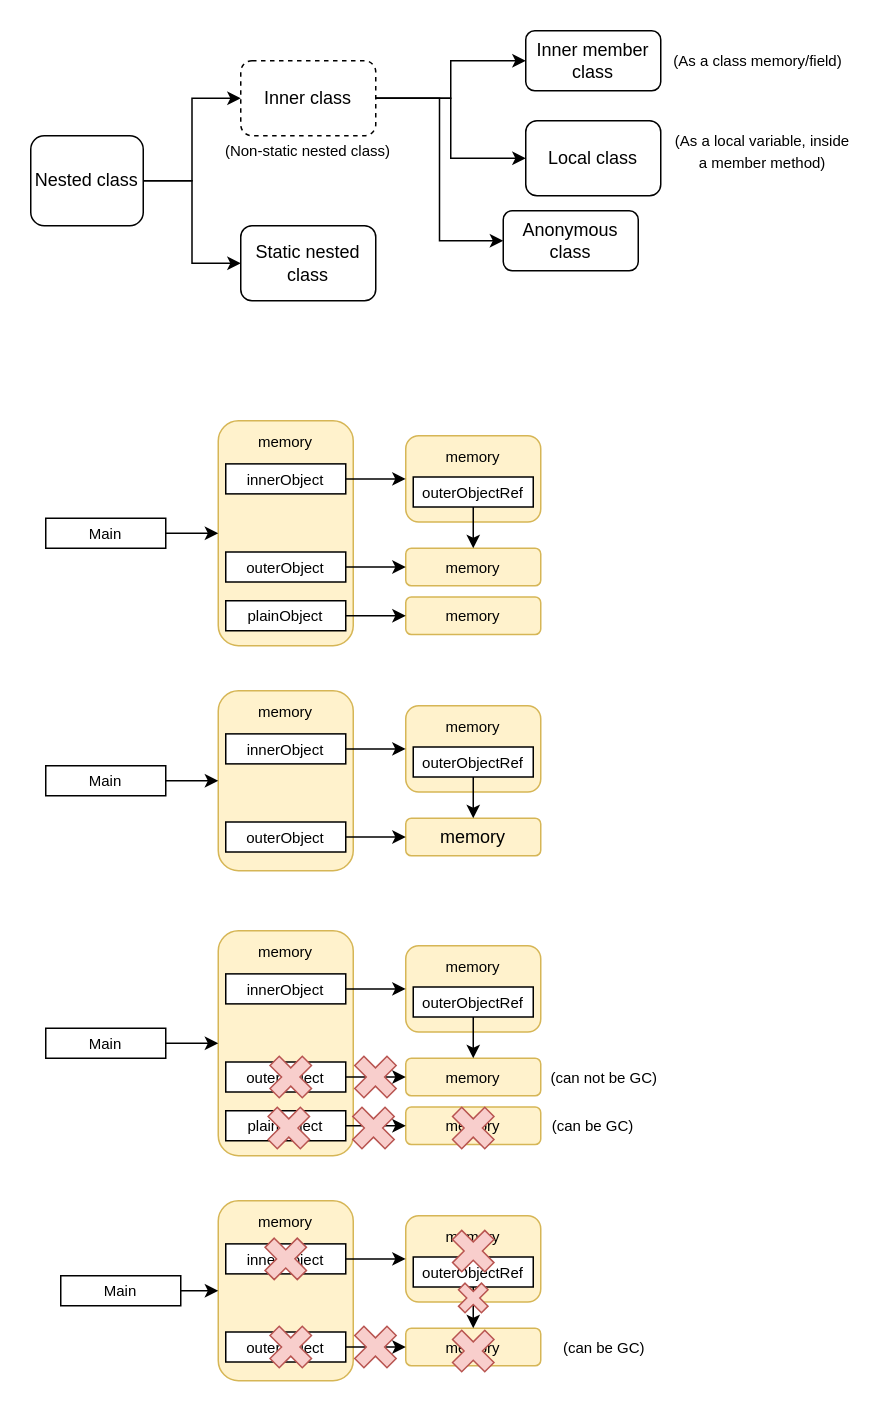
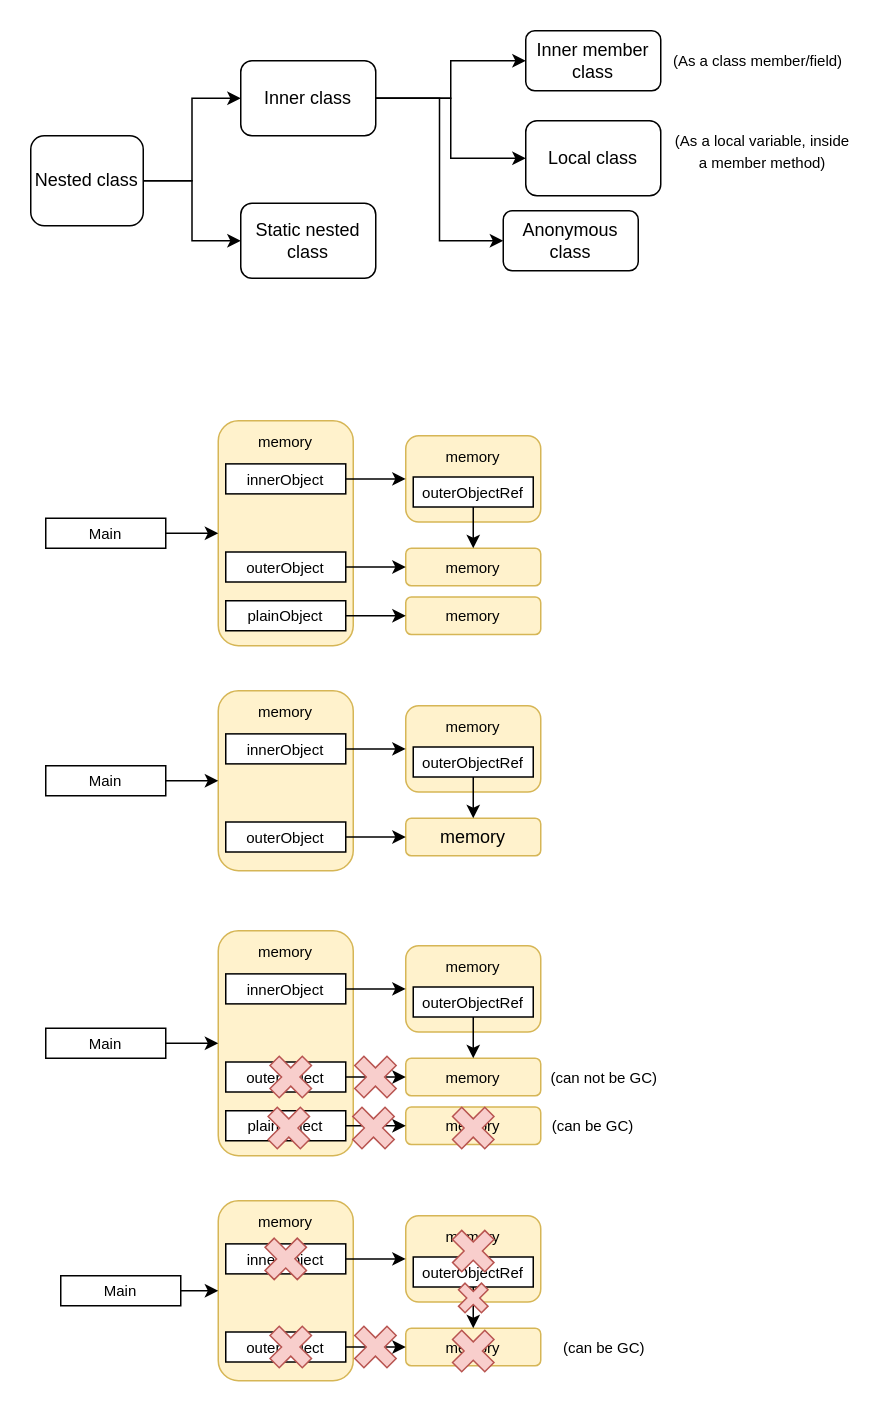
node "(As a class memory/field)": label "(As a class memory/field)" -> "(As a class member/field)"
node "Inner class": style dashed -> solid
node "(Non-static nested class)": removed
node "Static nested class": moved (308, 263) -> (308, 241)
